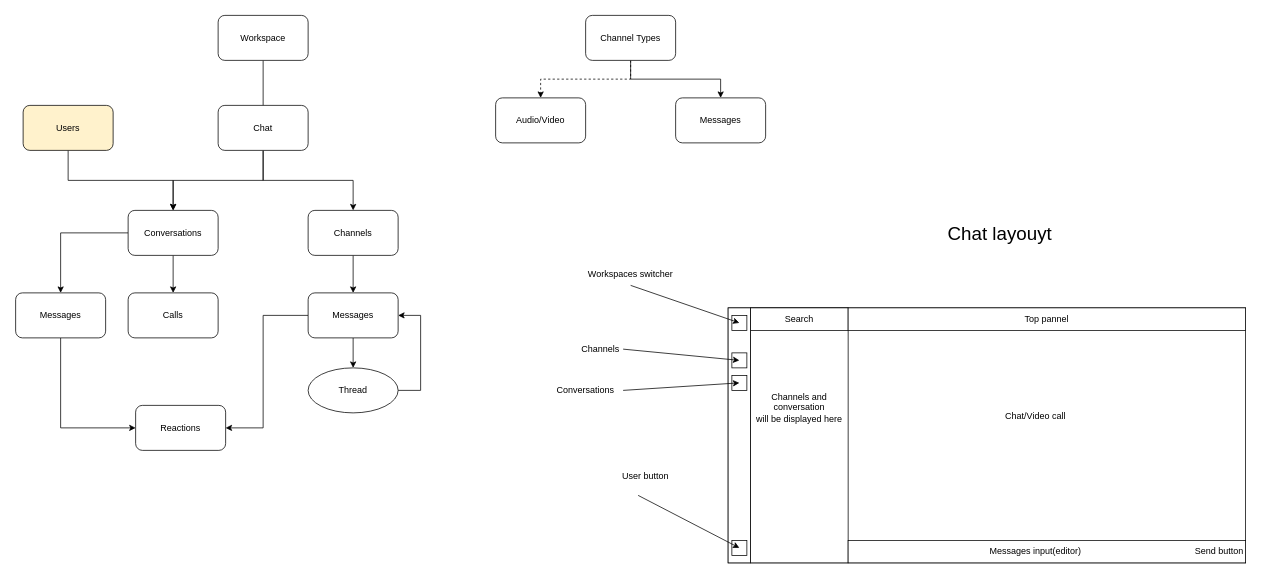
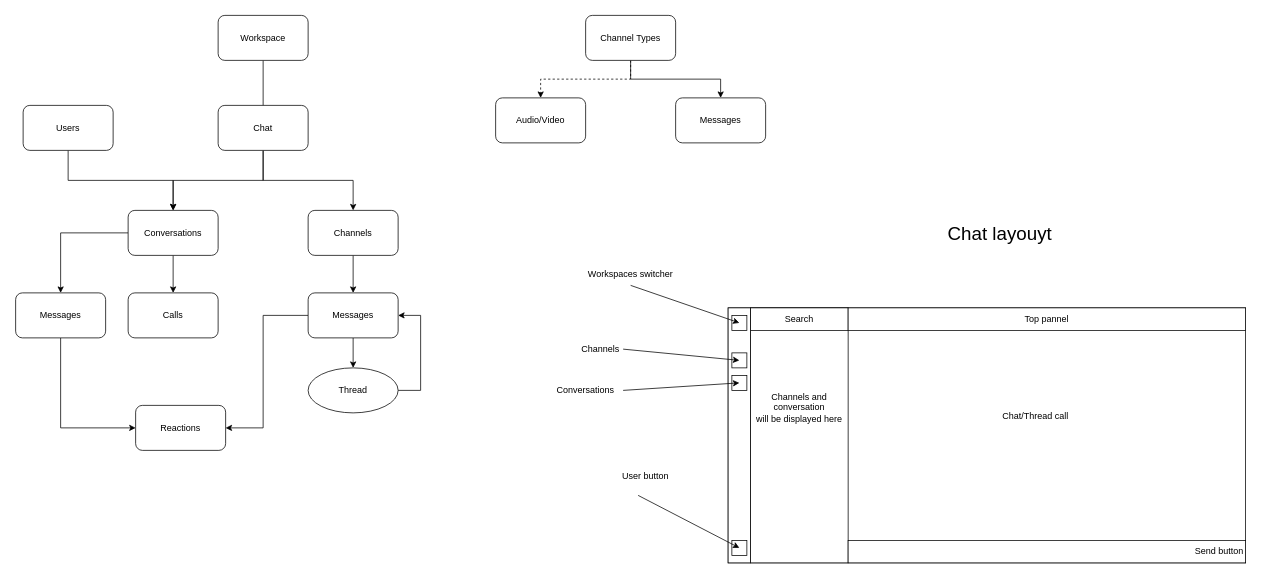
node "Users": fillcolor #fff2cc -> #ffffff
node "Chat/Video call": label "Chat/Video call" -> "Chat/Thread call"
node "Messages input(editor)": removed
